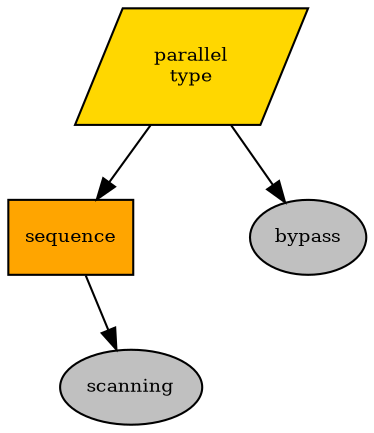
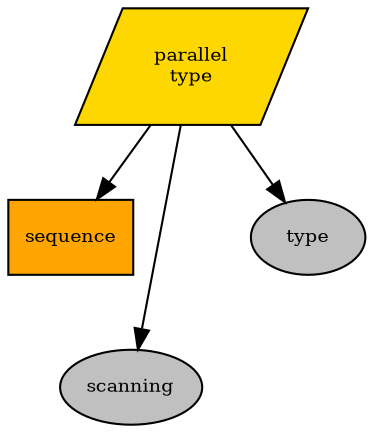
node "bypass": label "bypass" -> "type"
edge "sequence" -> "scanning": now "parallel type" -> "scanning"
